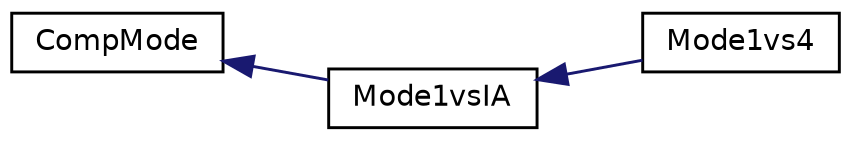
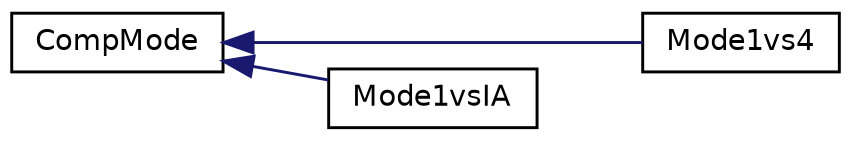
edge "Mode1vs4" -> "Mode1vsIA": now "Mode1vs4" -> "CompMode"
